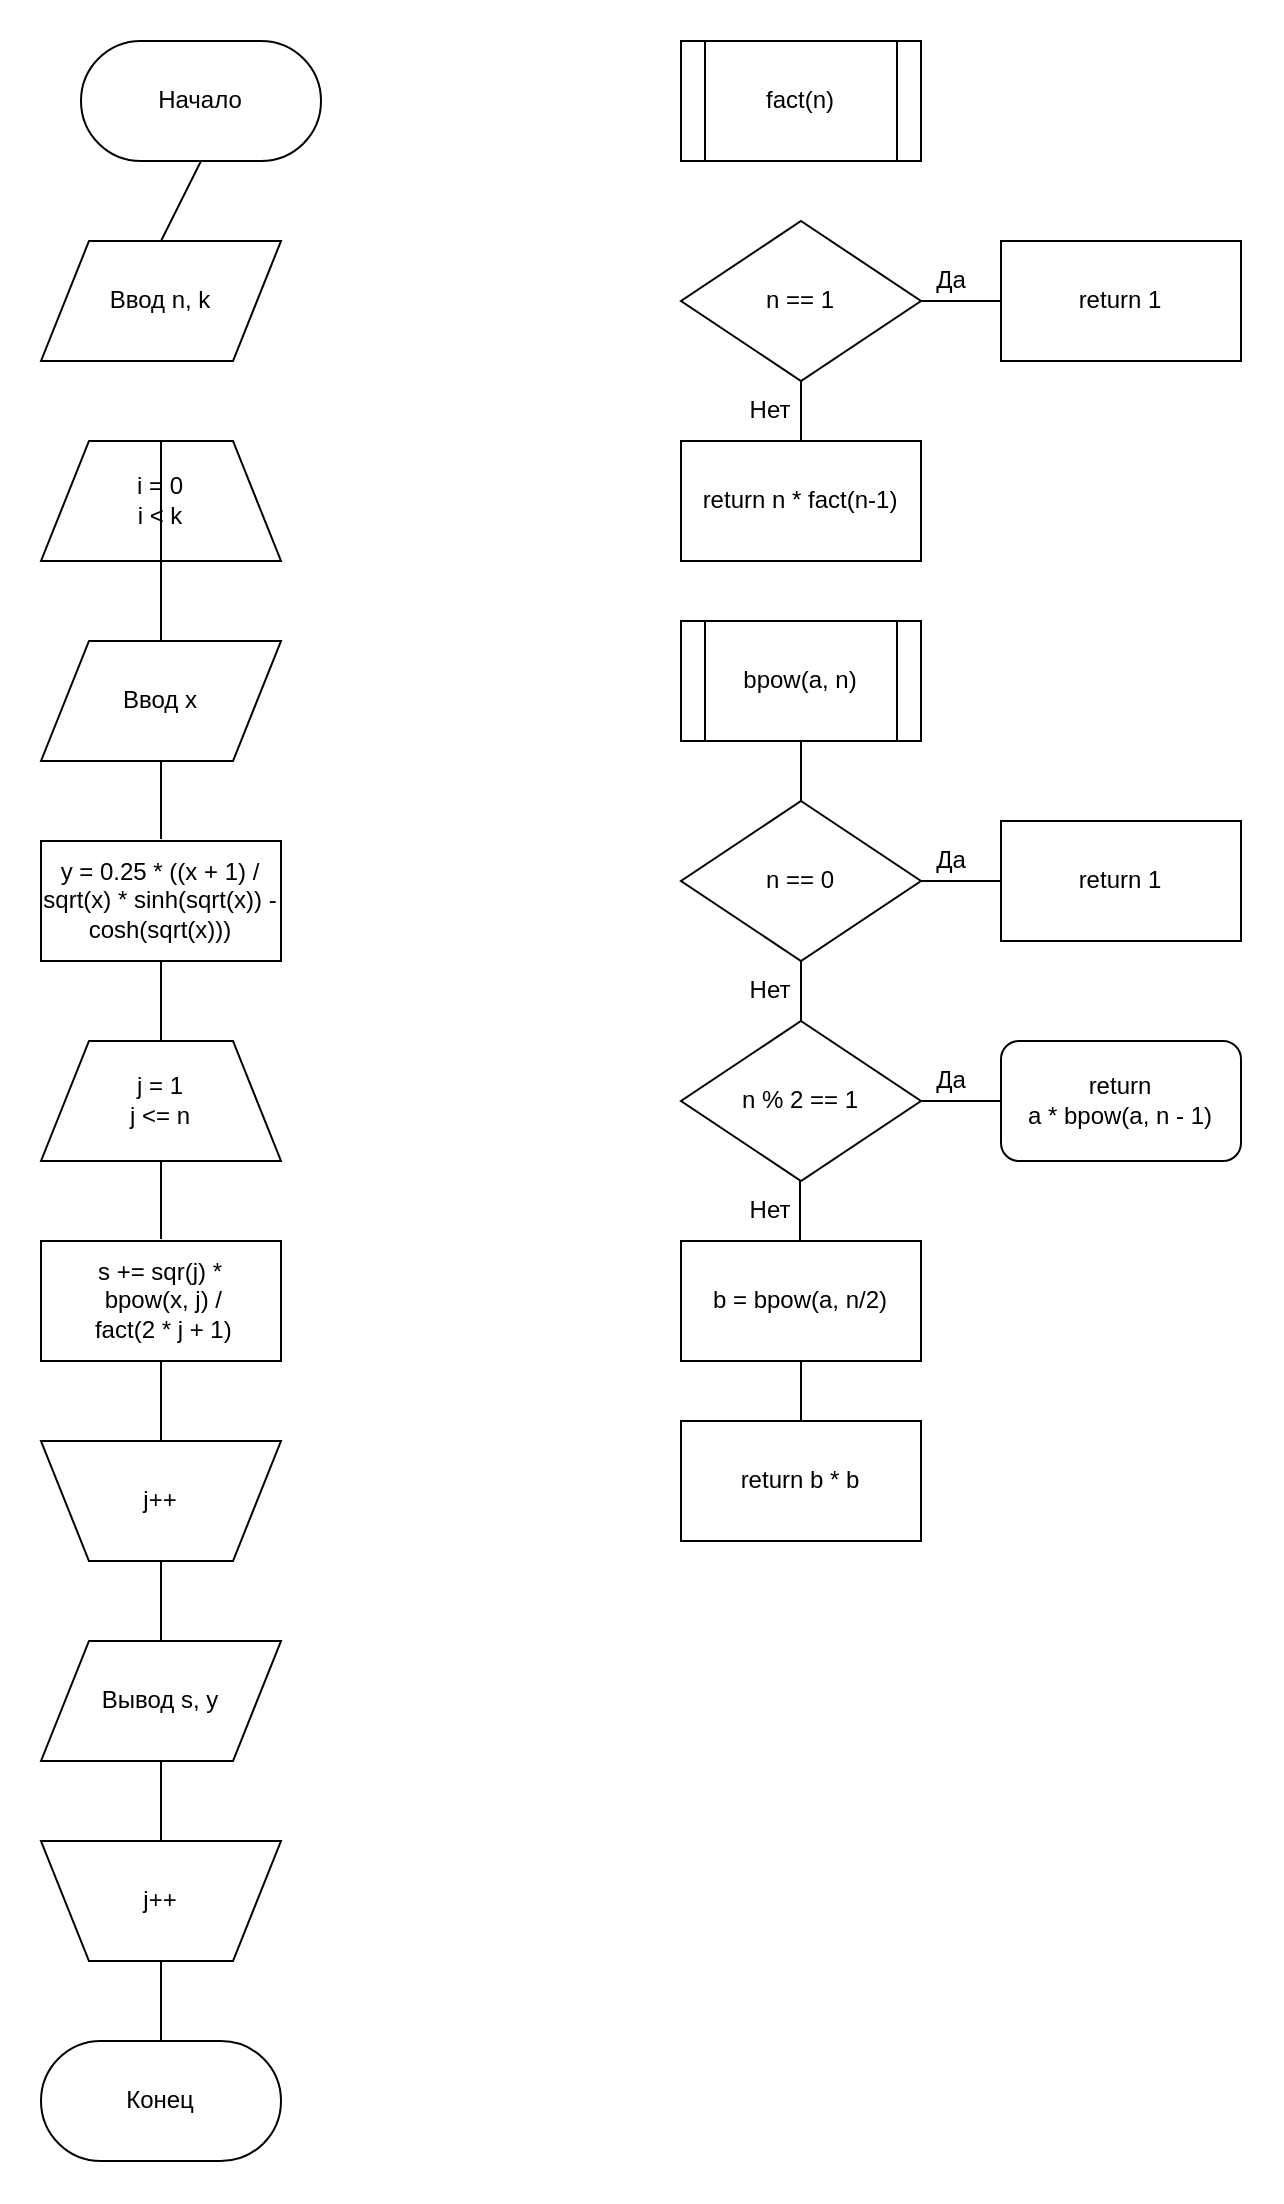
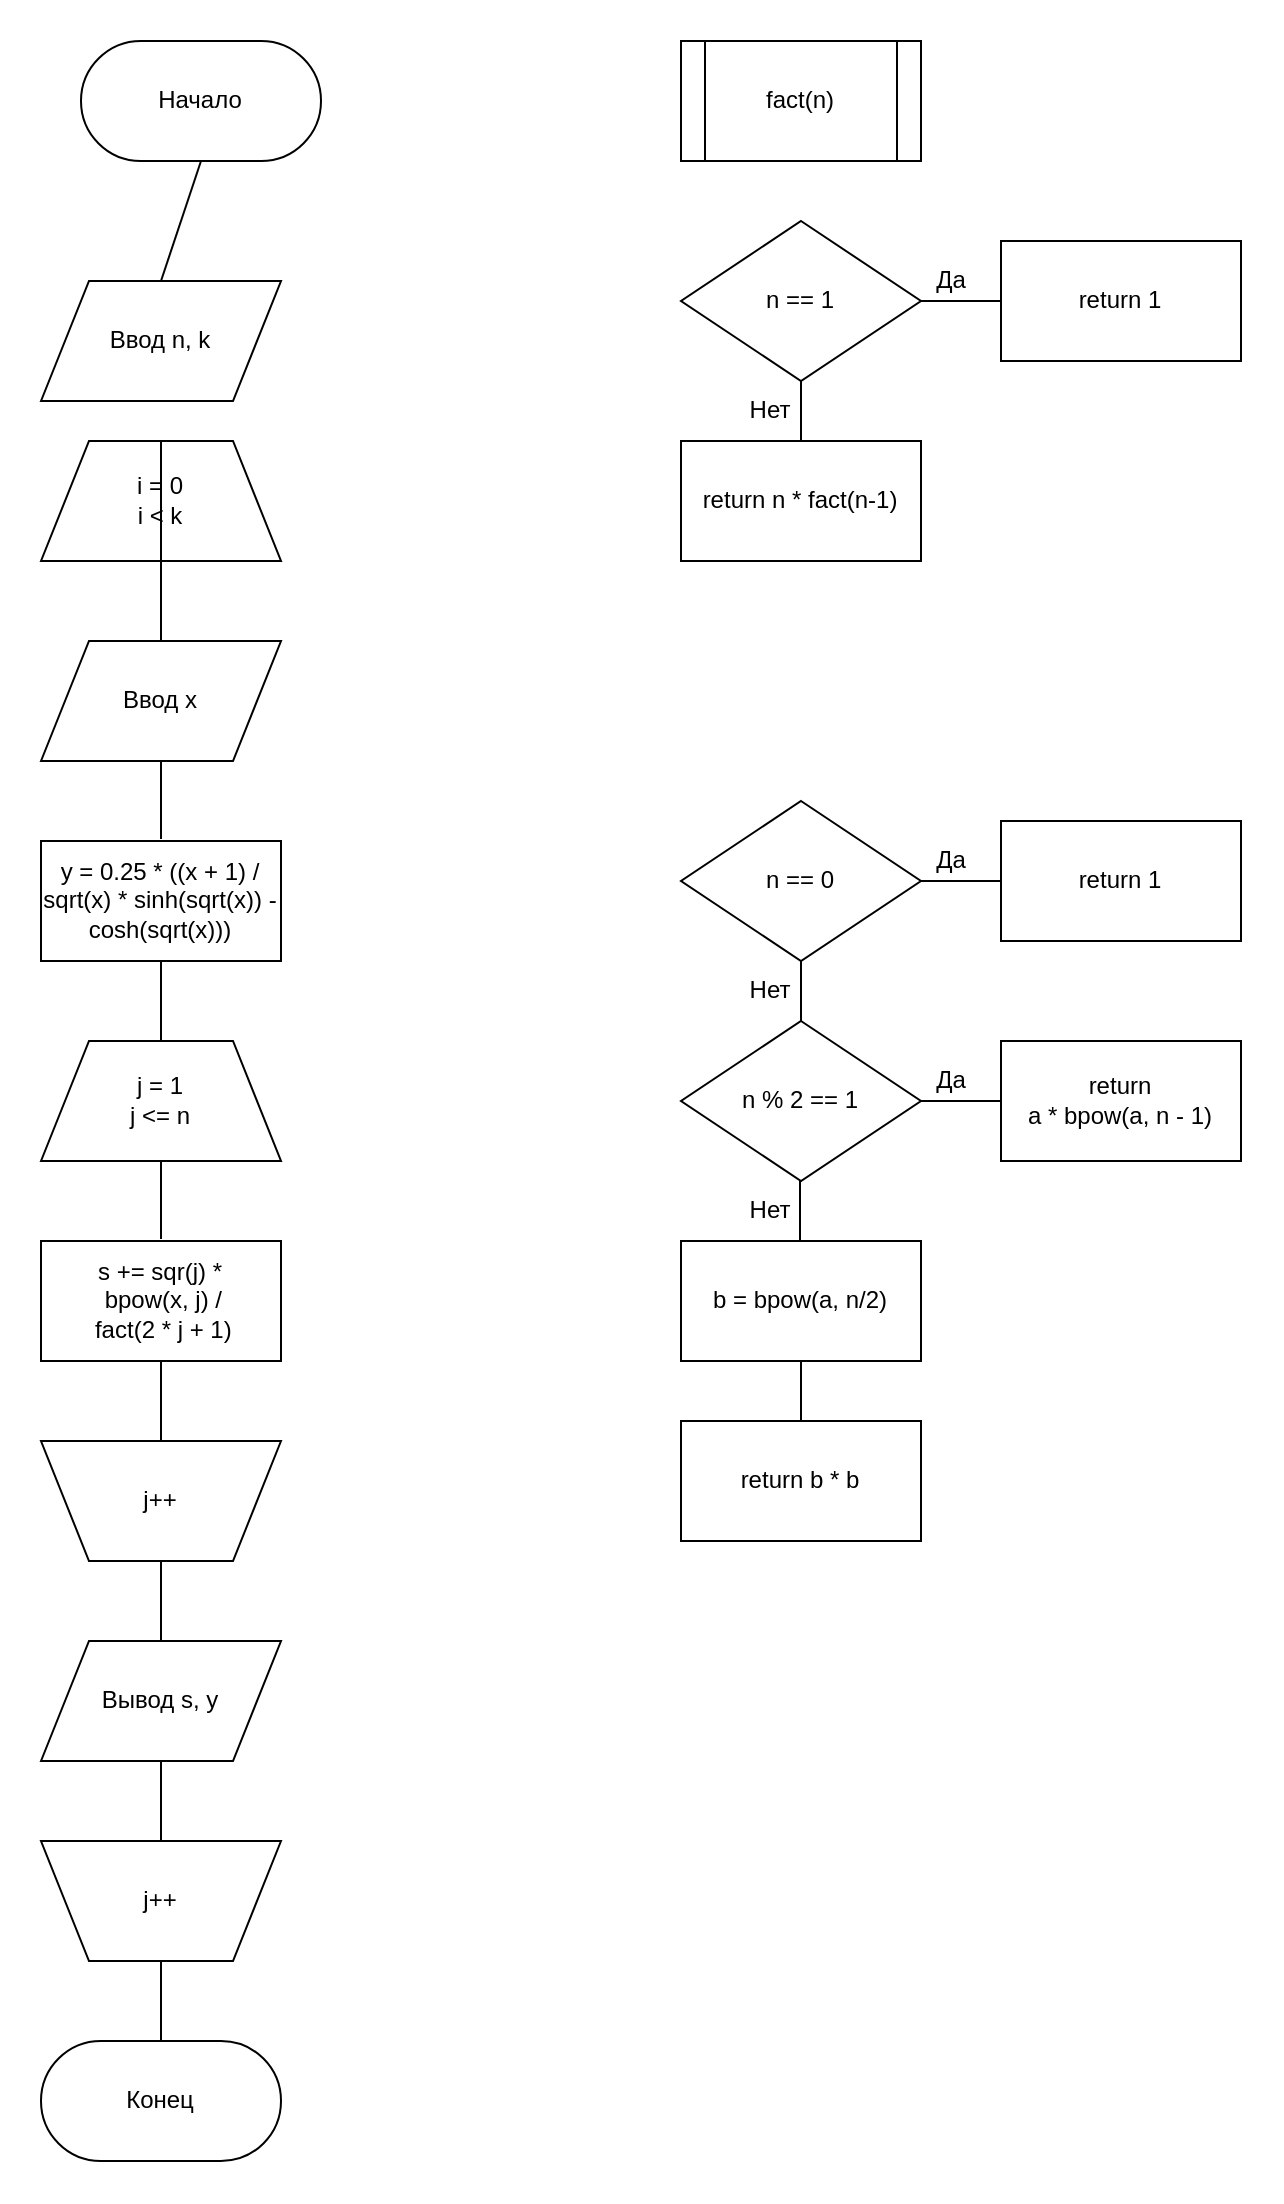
node "Ввод n, k": moved (161, 301) -> (161, 341)
node "bpow(a, n)": removed
edge "bpow(a, n)" -- "n == 0": removed
node "return a * bpow(a, n - 1)": shape rounded rectangle -> rectangle
